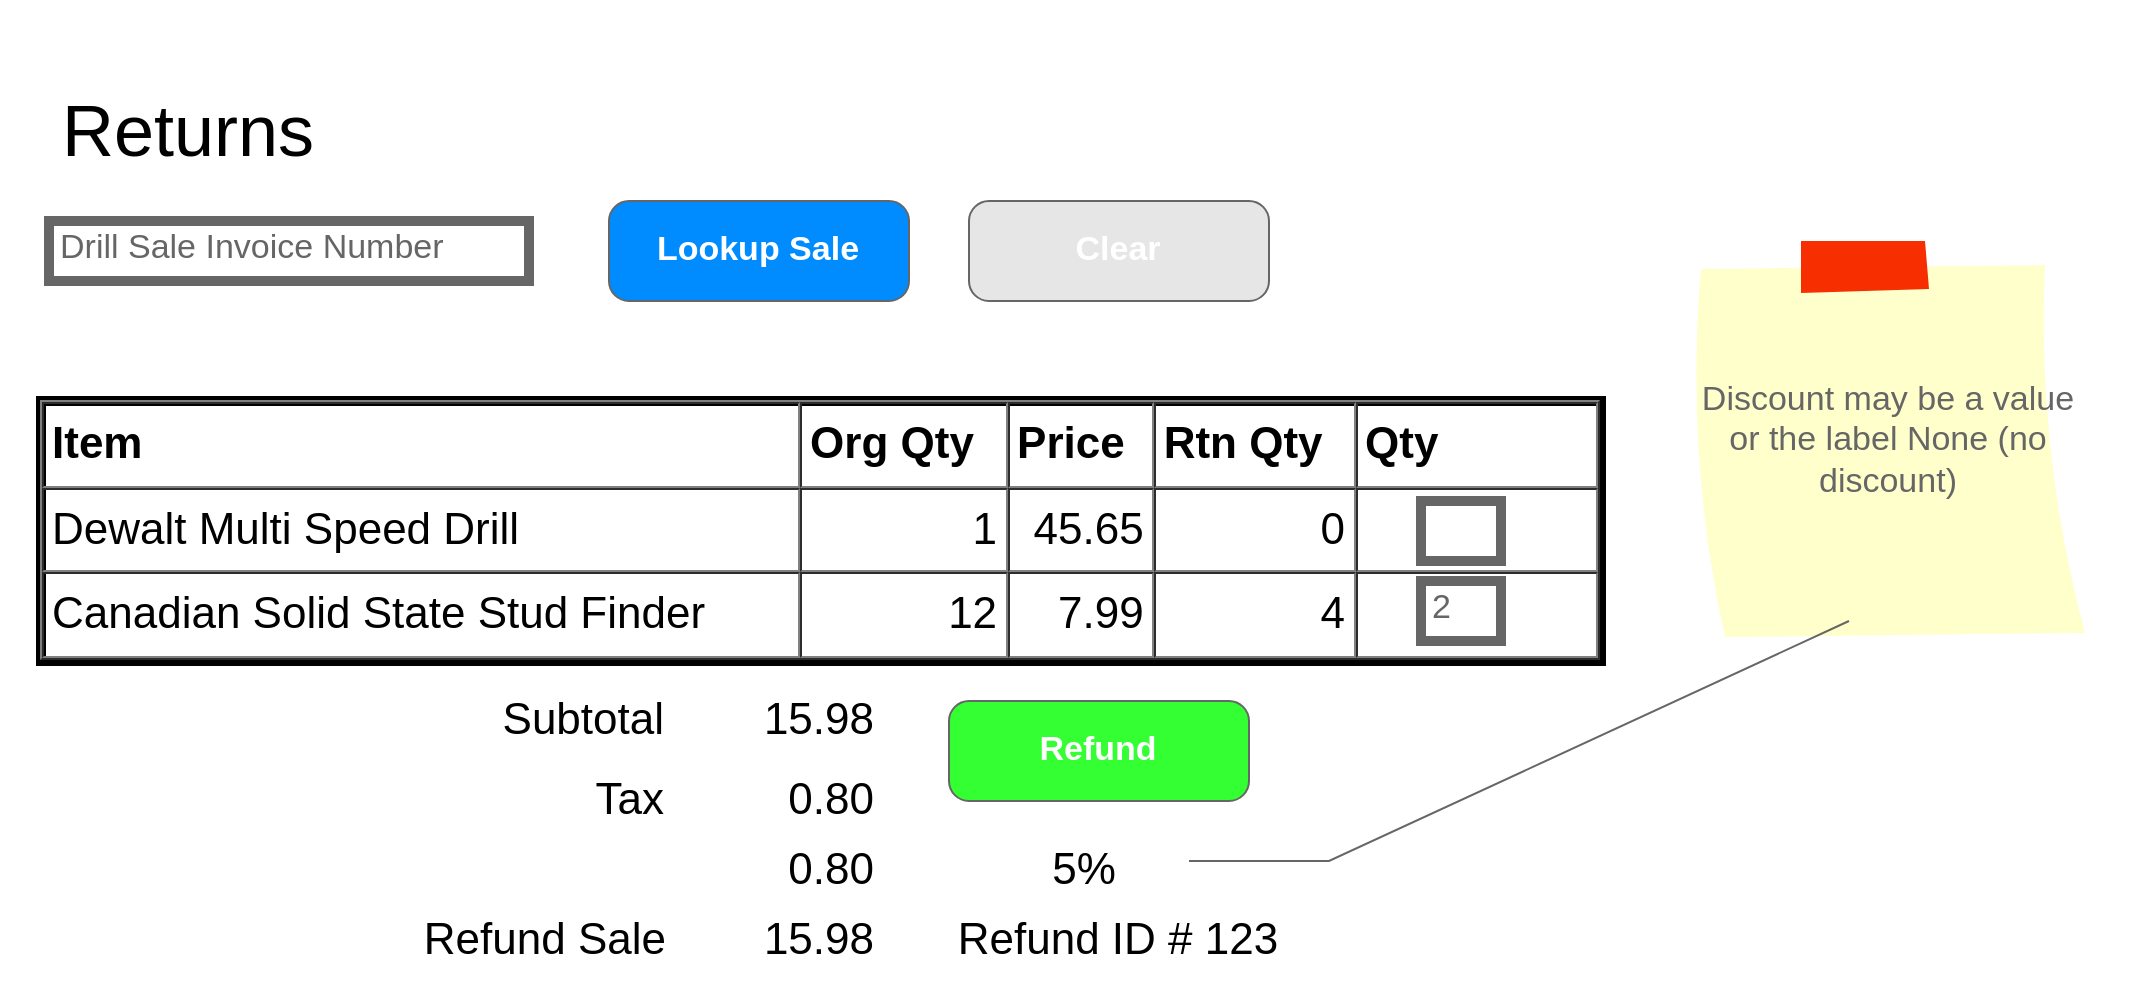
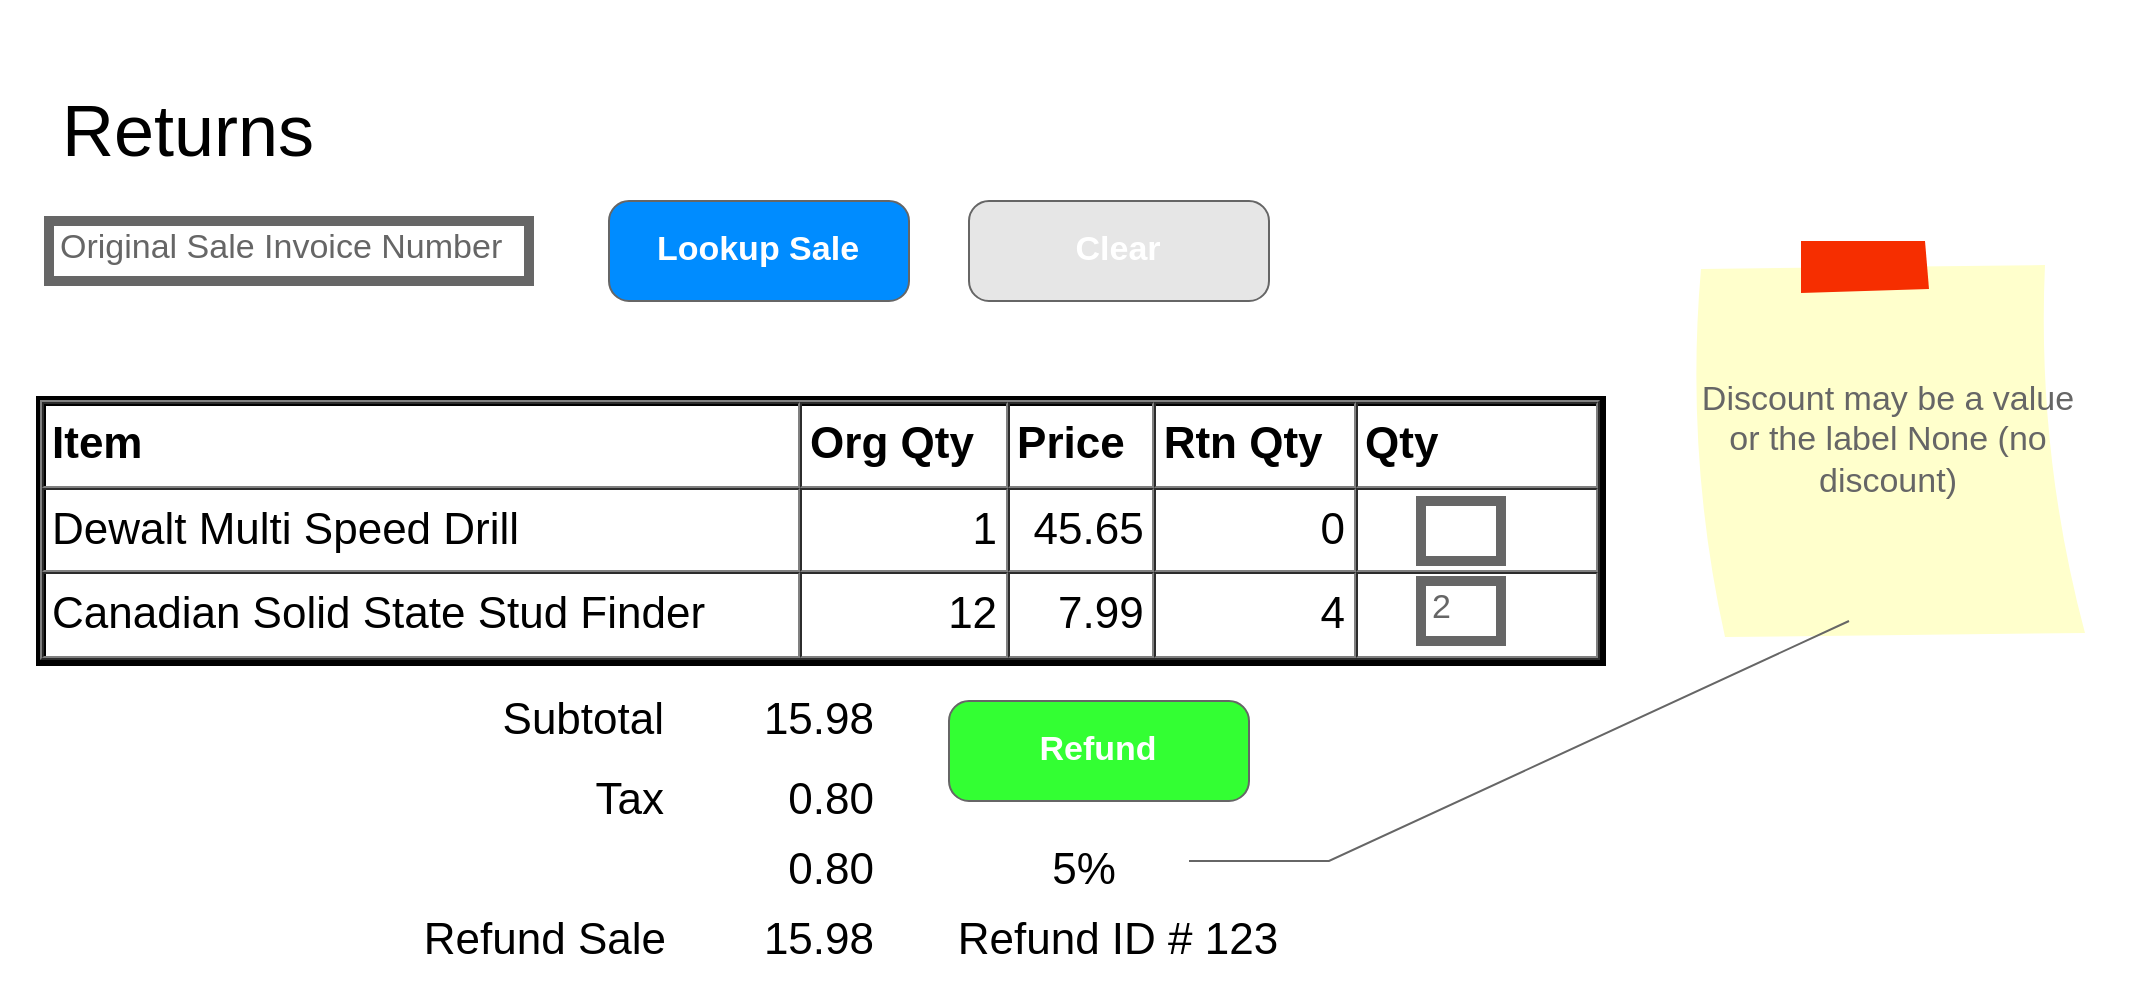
node "Drill Sale Invoice Number": label "Drill Sale Invoice Number" -> "Original Sale Invoice Number"
